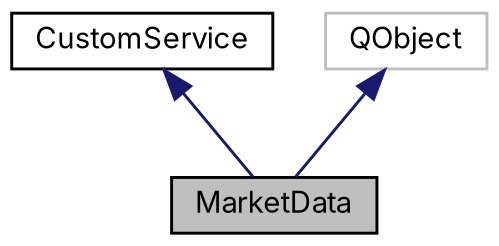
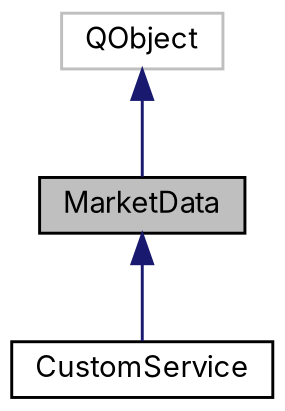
edge "MarketData" -> "CustomService": reversed
